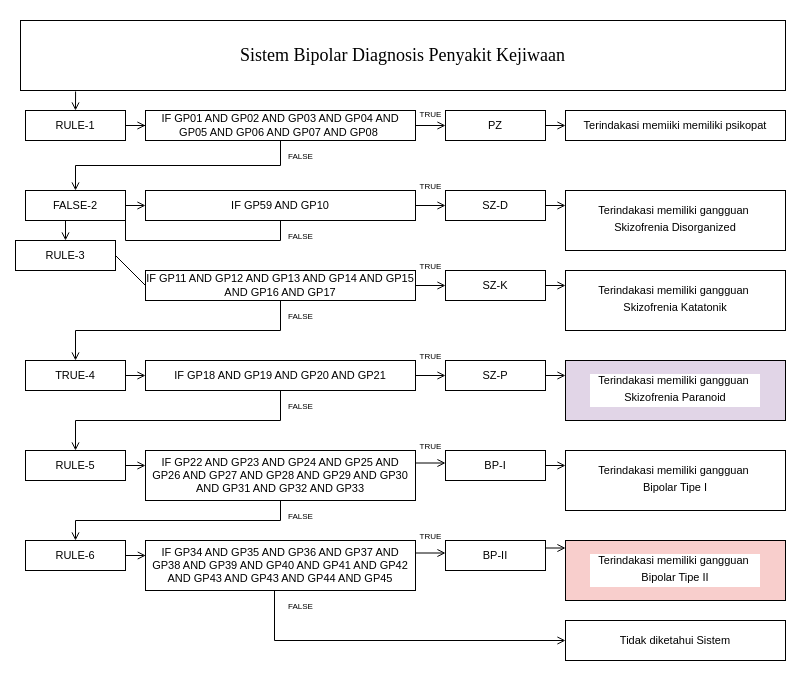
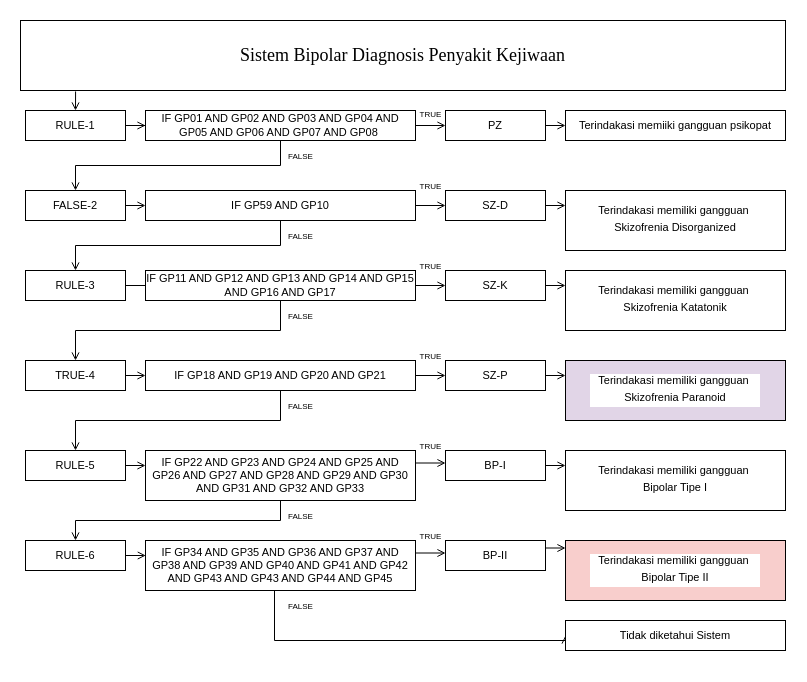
node "Terindakasi memiiki memiliki psikopat": label "Terindakasi memiiki memiliki psikopat" -> "Terindakasi memiiki gangguan psikopat"
node "RULE-3": moved (66, 256) -> (76, 286)
node "Tidak diketahui Sistem": size 220x40 -> 220x30
